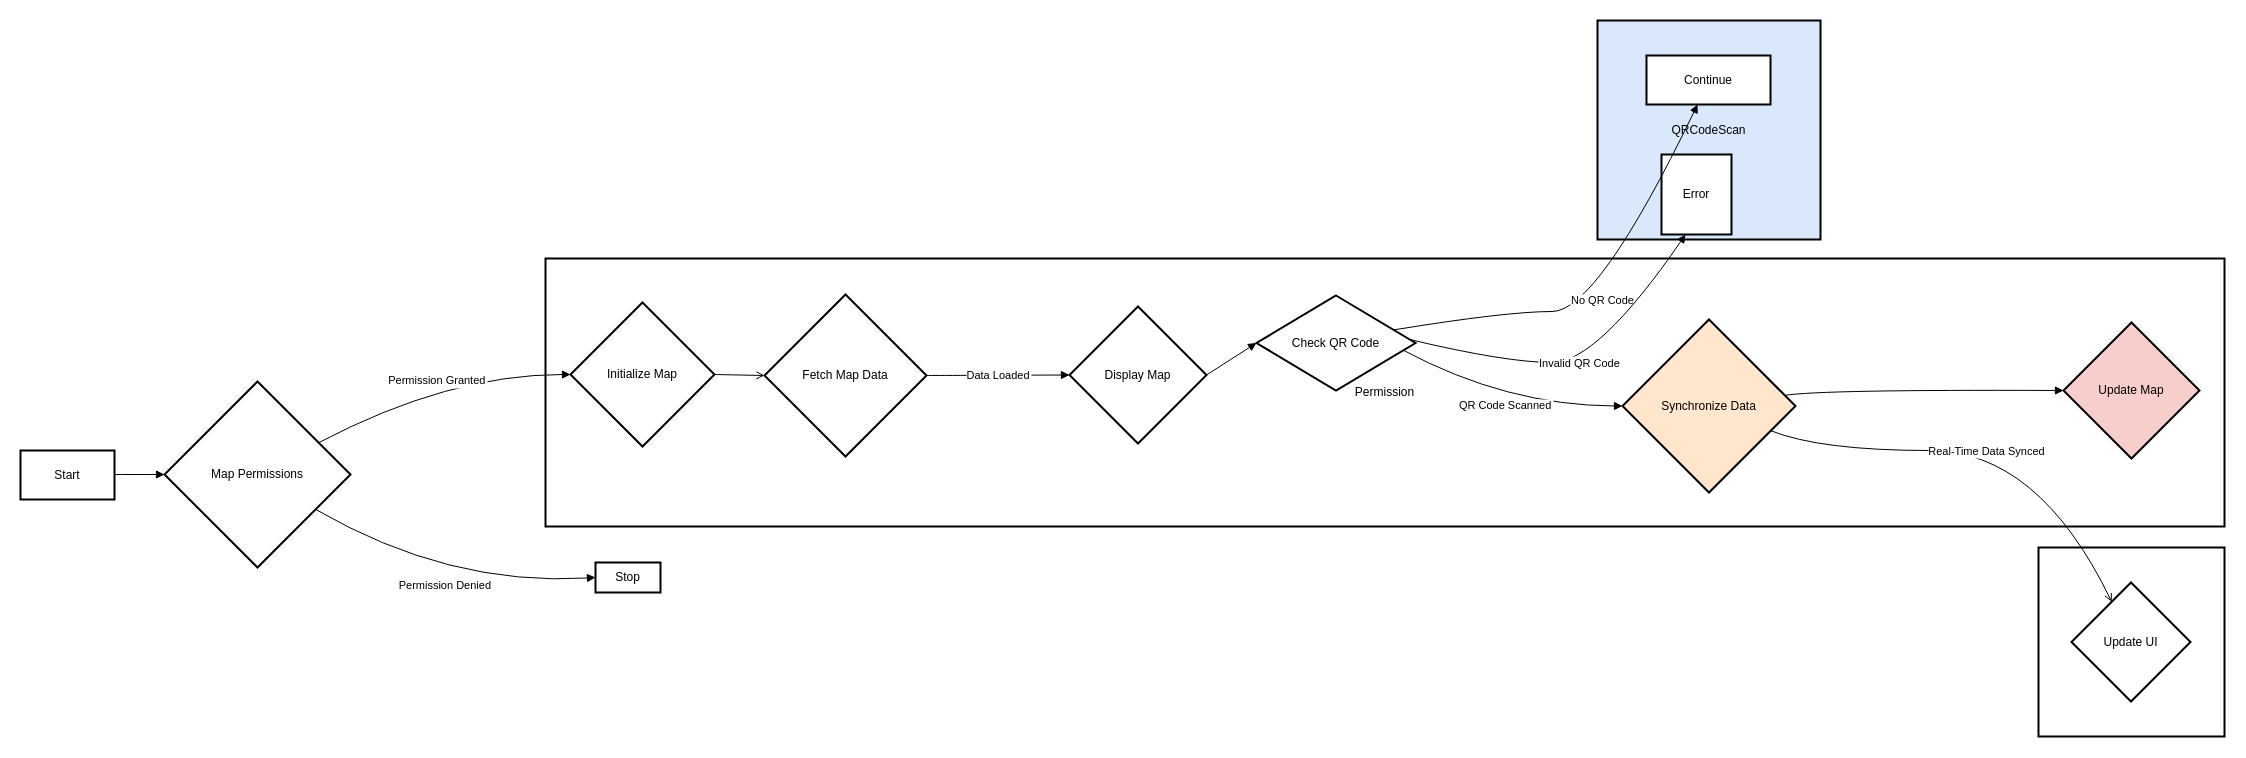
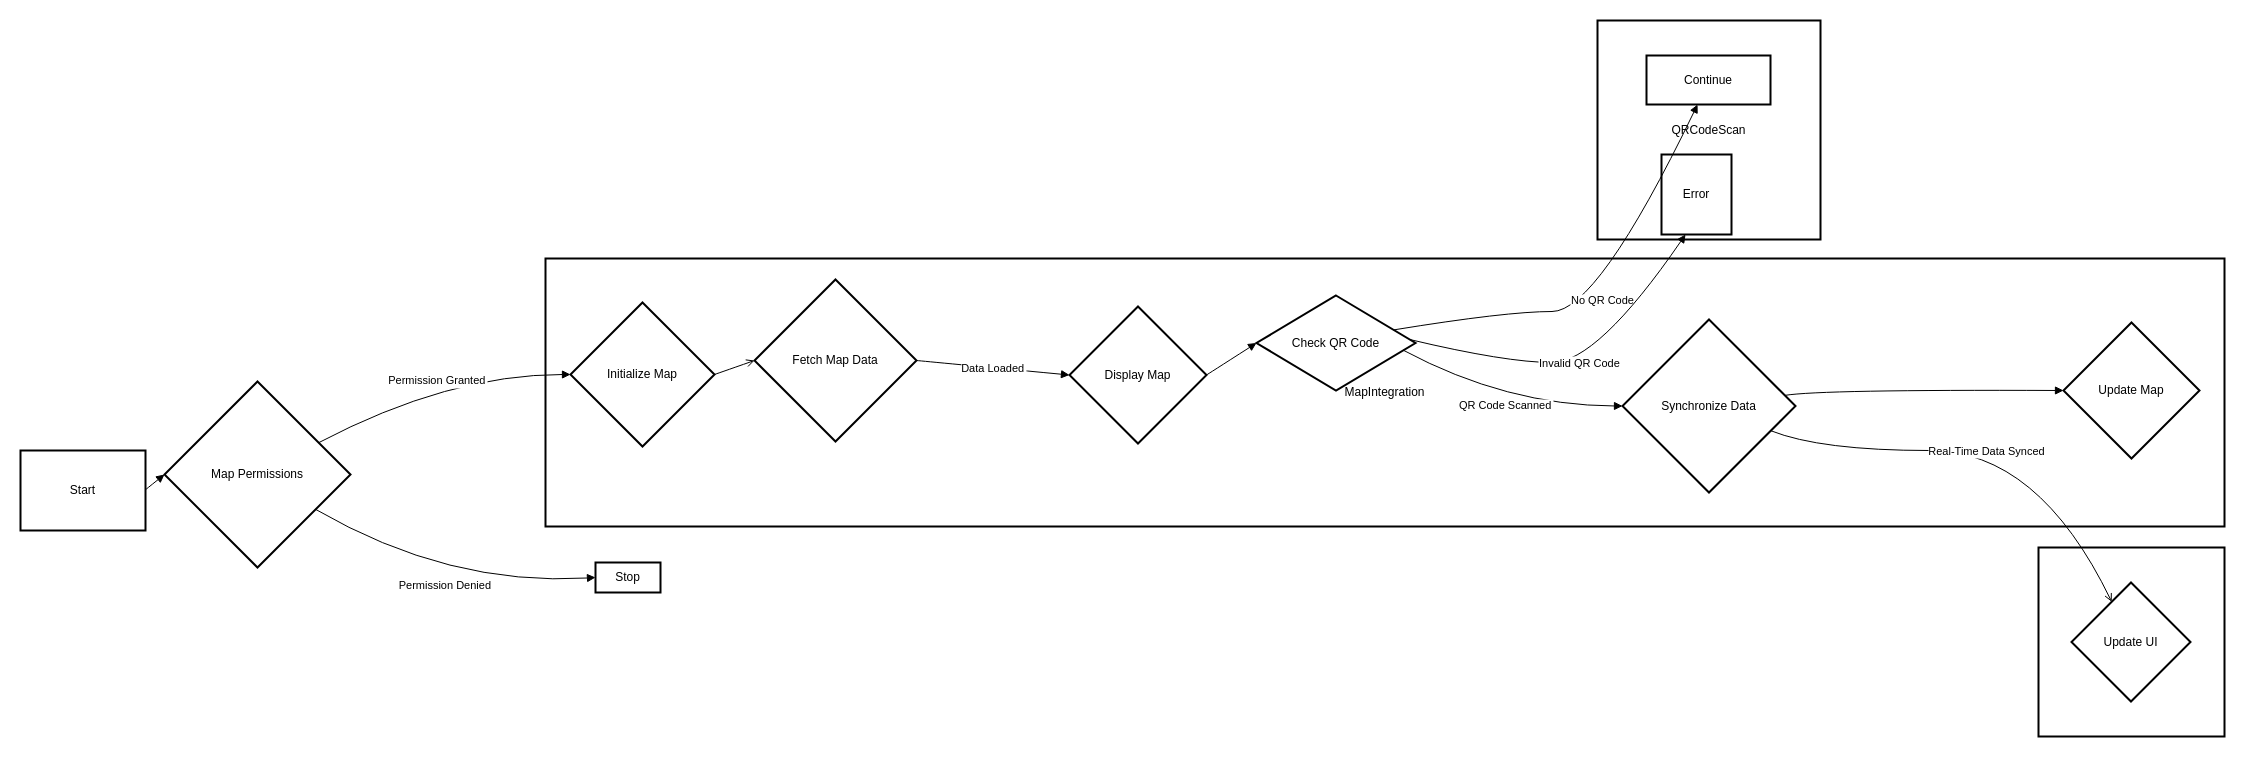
node "QRCodeScan": fillcolor #dae8fc -> #ffffff
node "Fetch Map Data": moved (846, 376) -> (836, 361)
node "Update Map": fillcolor #f8cecc -> #ffffff
node "Permission": label "Permission" -> "MapIntegration"
node "Synchronize Data": fillcolor #ffe6cc -> #ffffff
node "Start": size 94x49 -> 125x80
